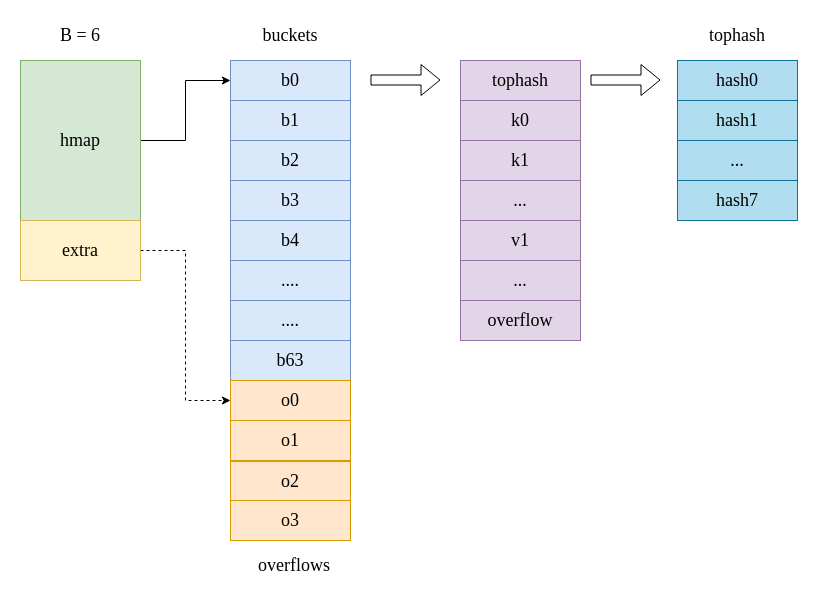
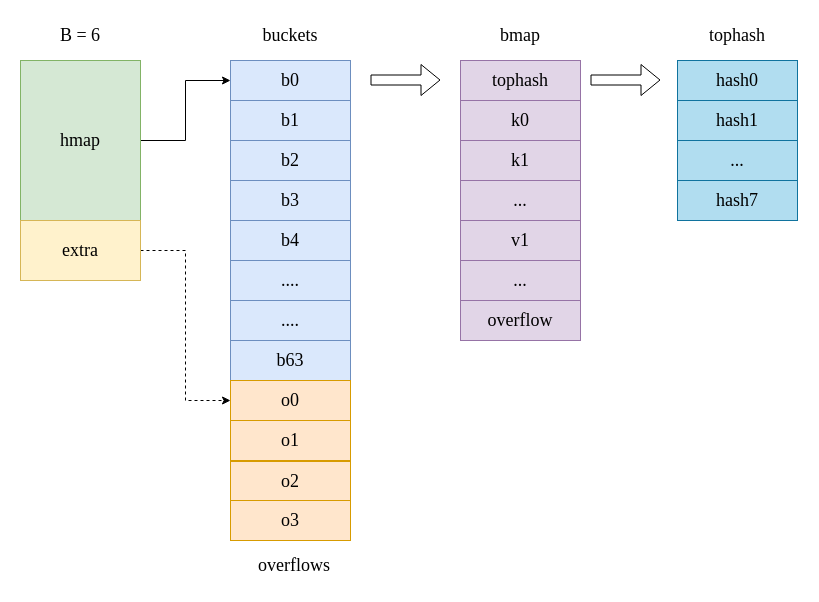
node "bmap": added
